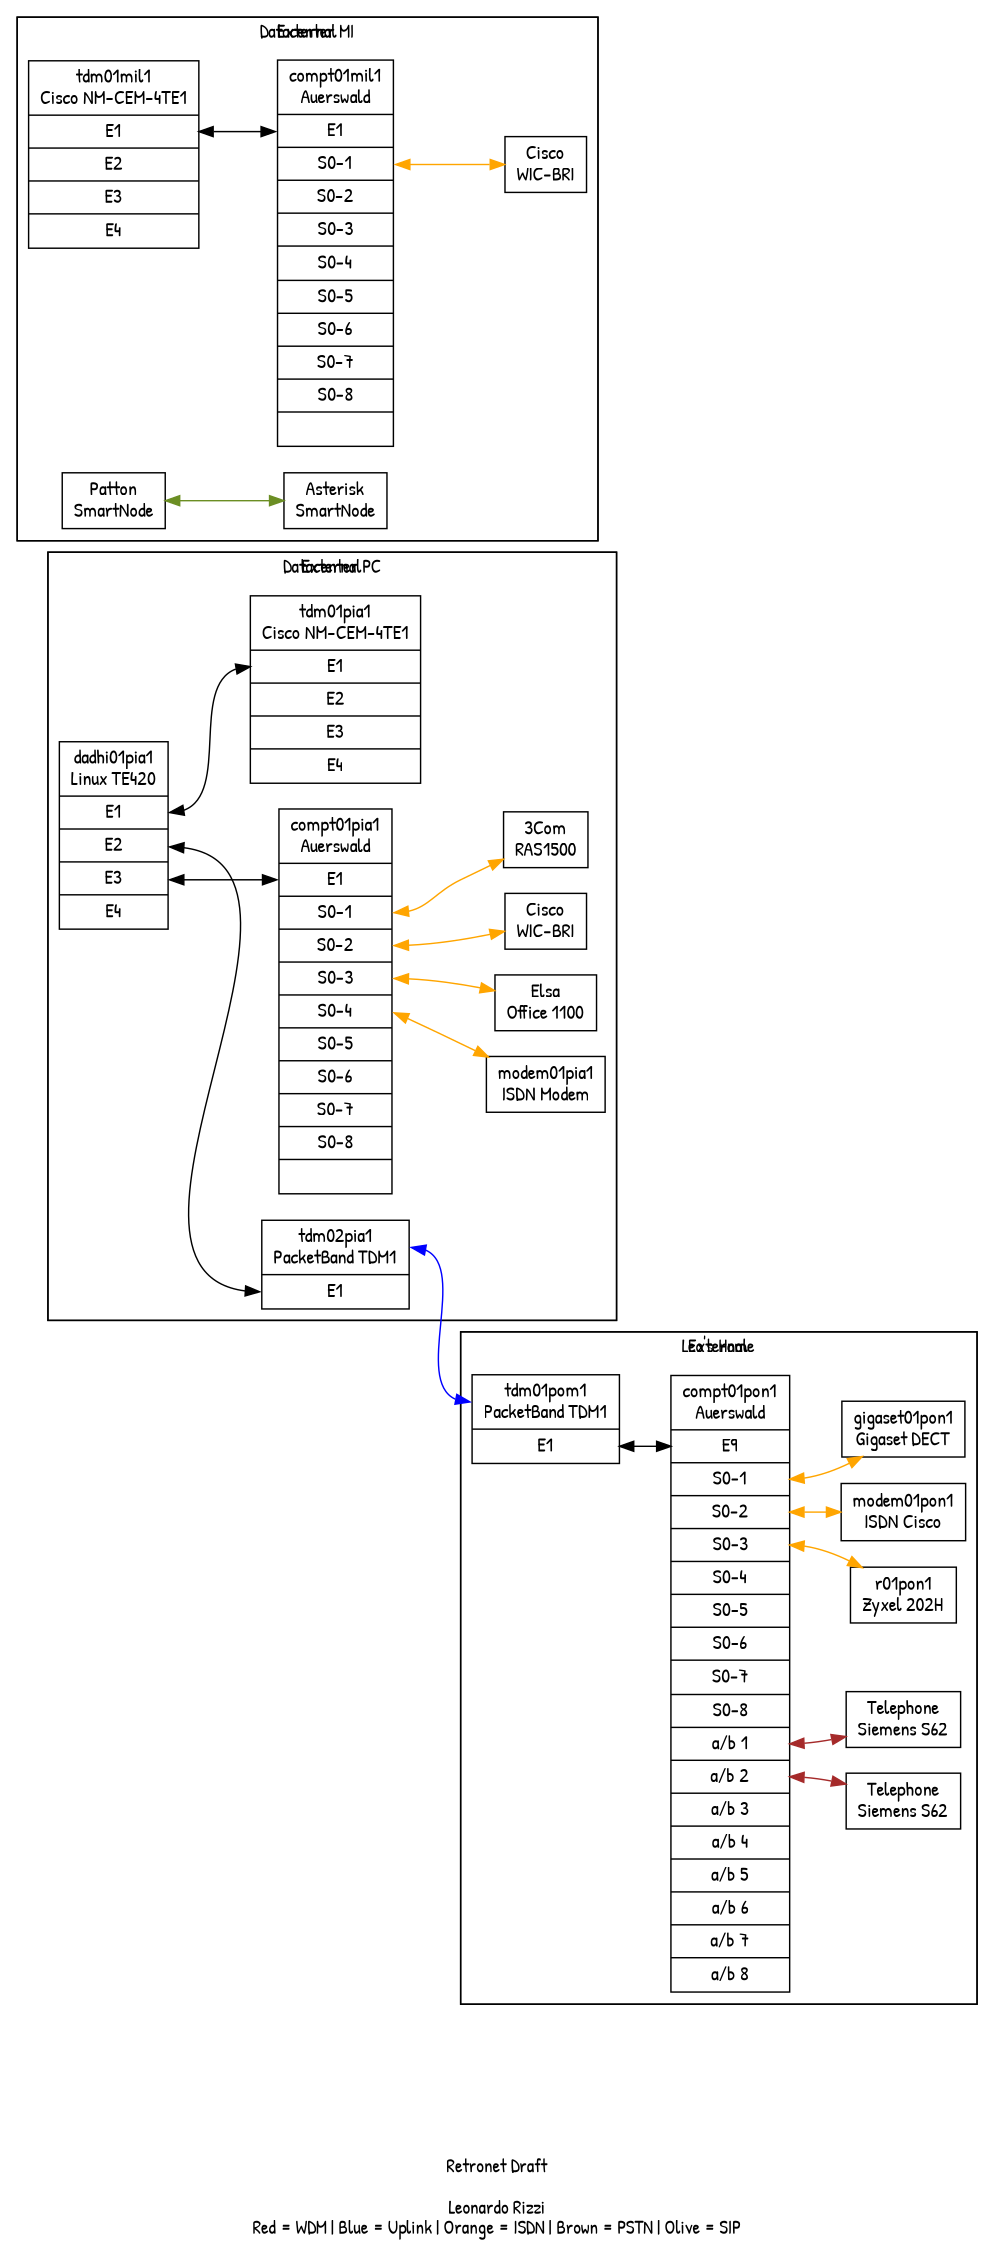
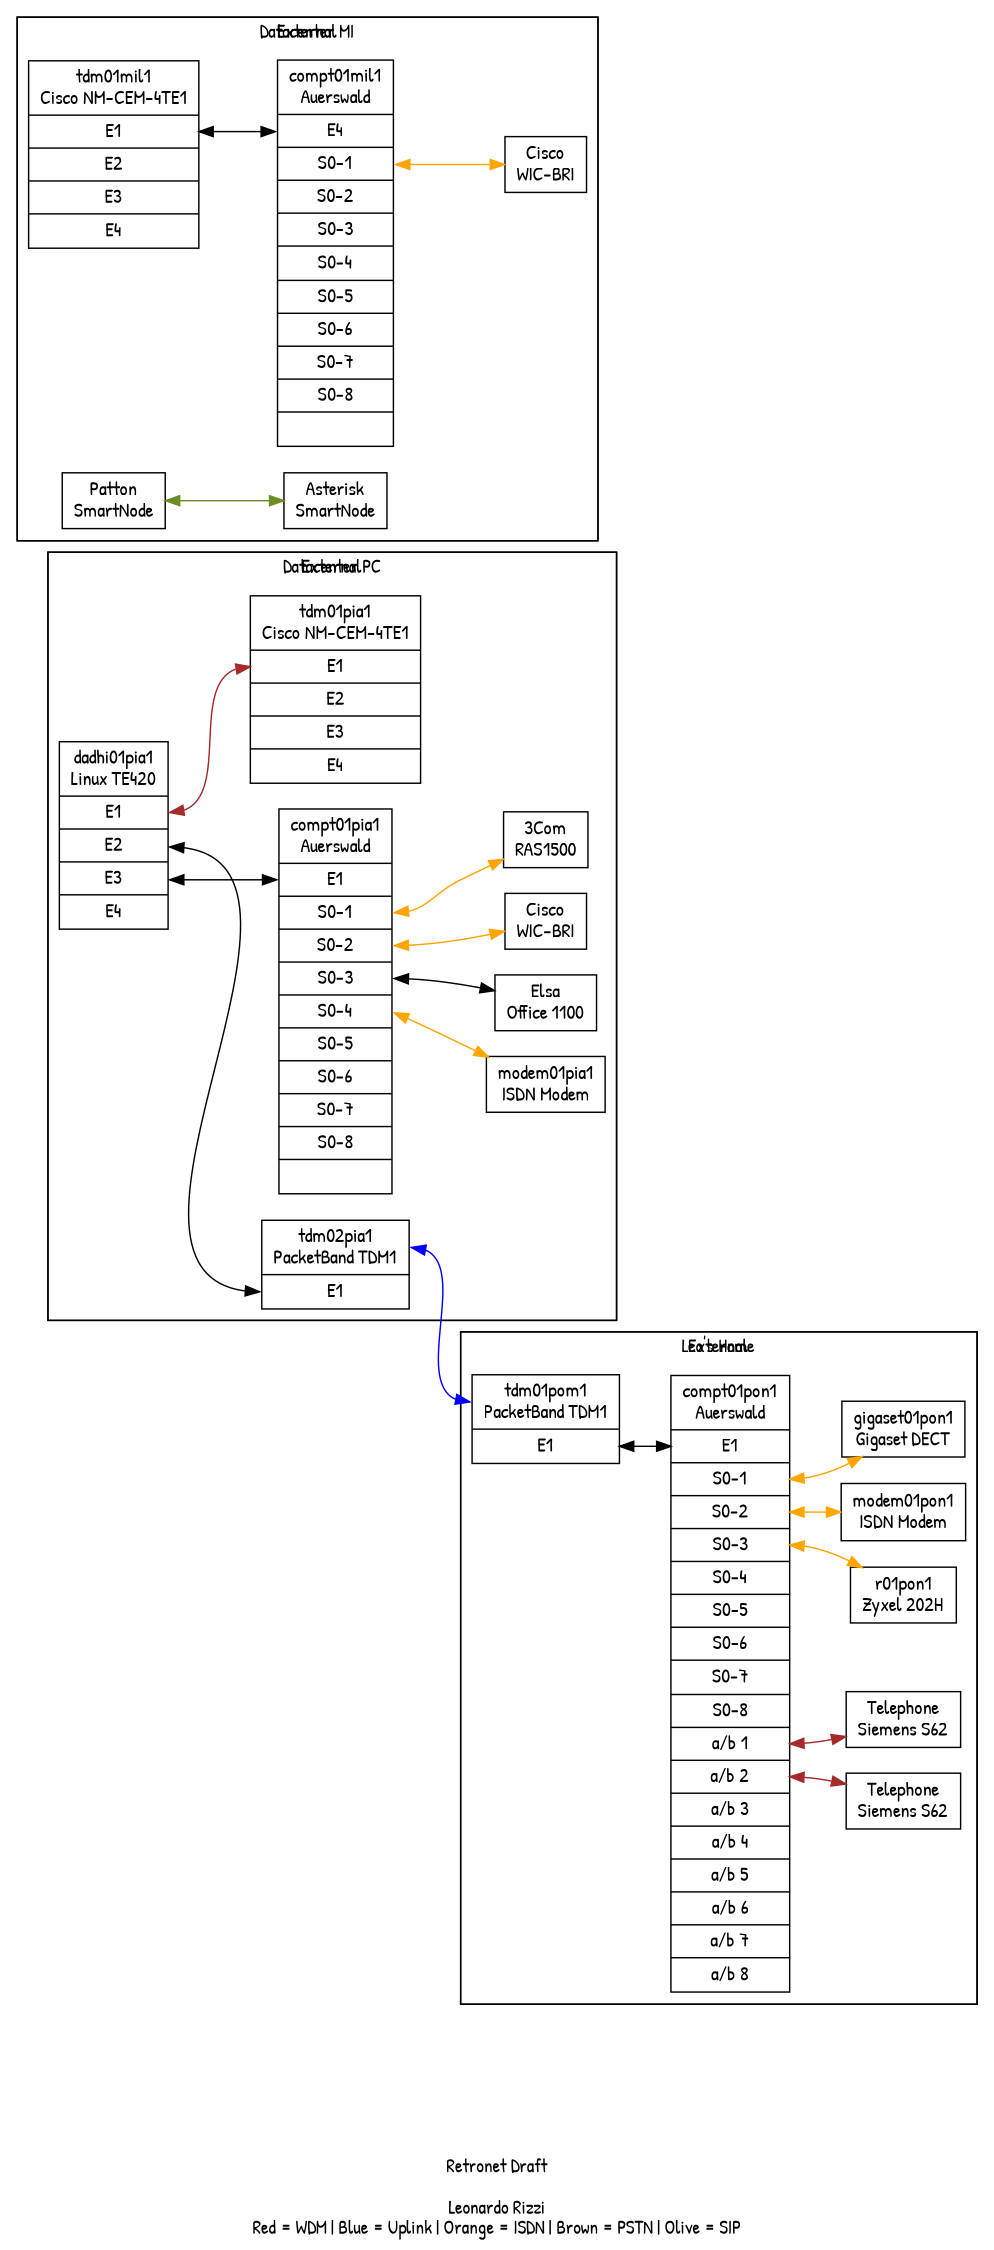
node "compt01mil1": text "E1" -> "E4"
edge "tdm01pia1" -- "dadhi01pia1": color black -> brown
edge "compt01pia1" -- "Elsa Office 1100": color orange -> black
node "compt01pon1": text "E9" -> "E1"
node "modem01pon1 ISDN Cisco": label "modem01pon1 ISDN Cisco" -> "modem01pon1 ISDN Modem"
